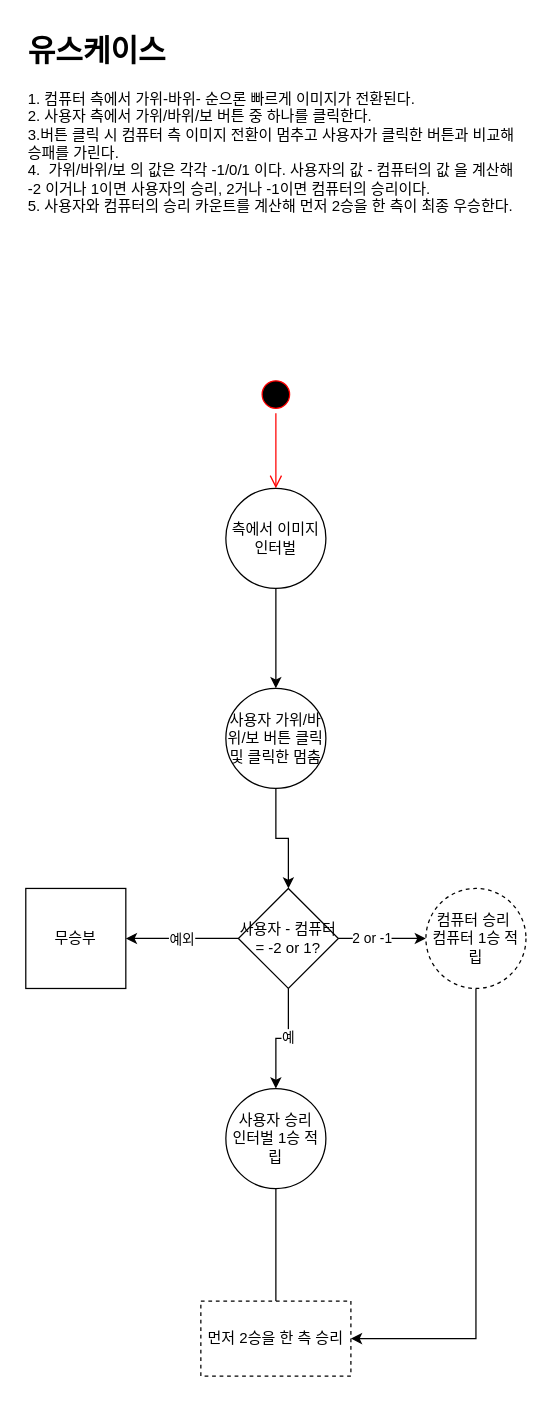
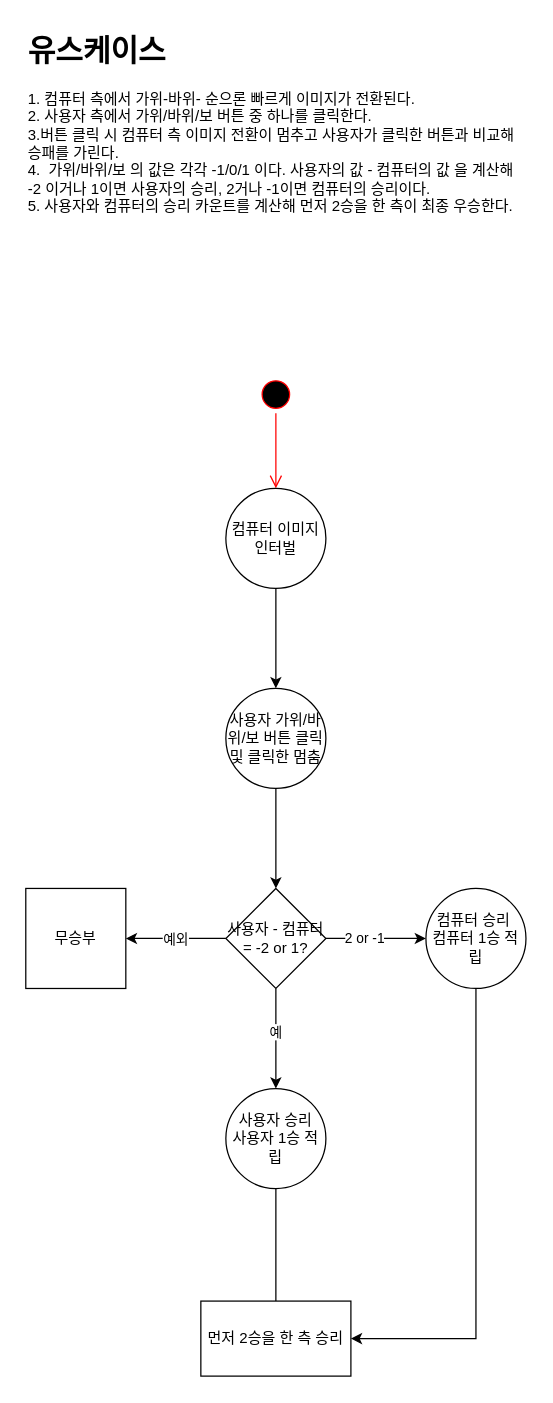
node "측에서 이미지 인터벌": label "측에서 이미지 인터벌" -> "컴퓨터 이미지 인터벌"
node "사용자 - 컴퓨터 = -2 or 1?": moved (288, 938) -> (276, 938)
node "컴퓨터 승리 컴퓨터 1승 적립": style dashed -> solid
node "사용자 승리 인터벌 1승 적립": label "사용자 승리 인터벌 1승 적립" -> "사용자 승리 사용자 1승 적립"
node "먼저 2승을 한 측 승리": style dashed -> solid
